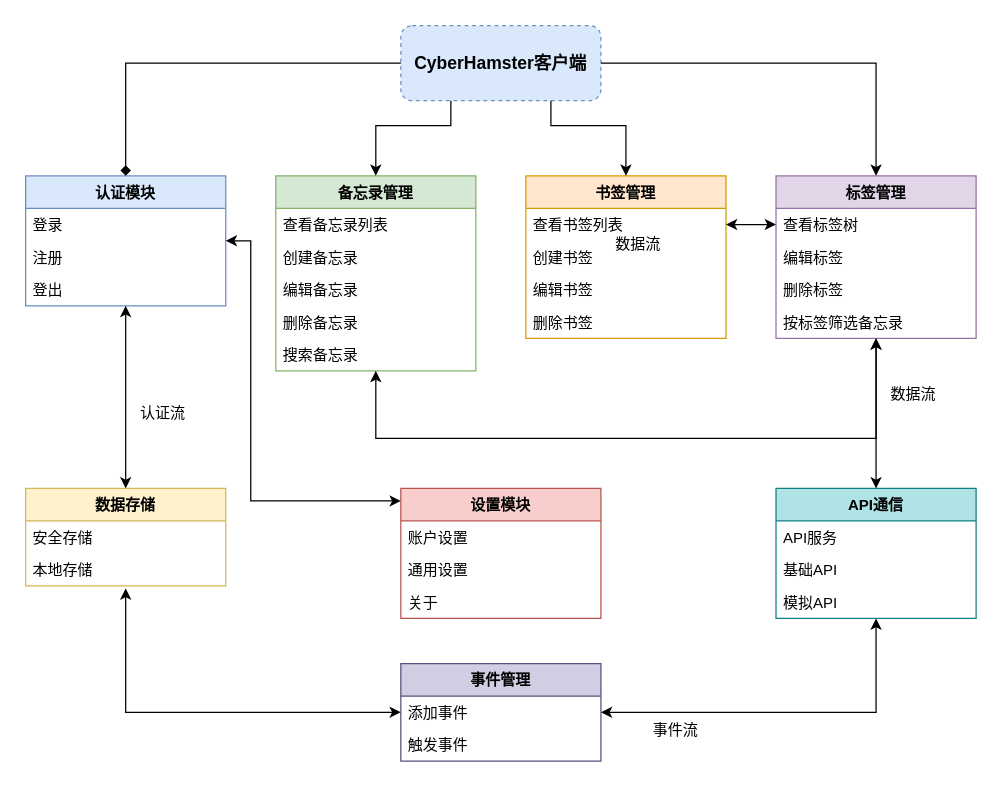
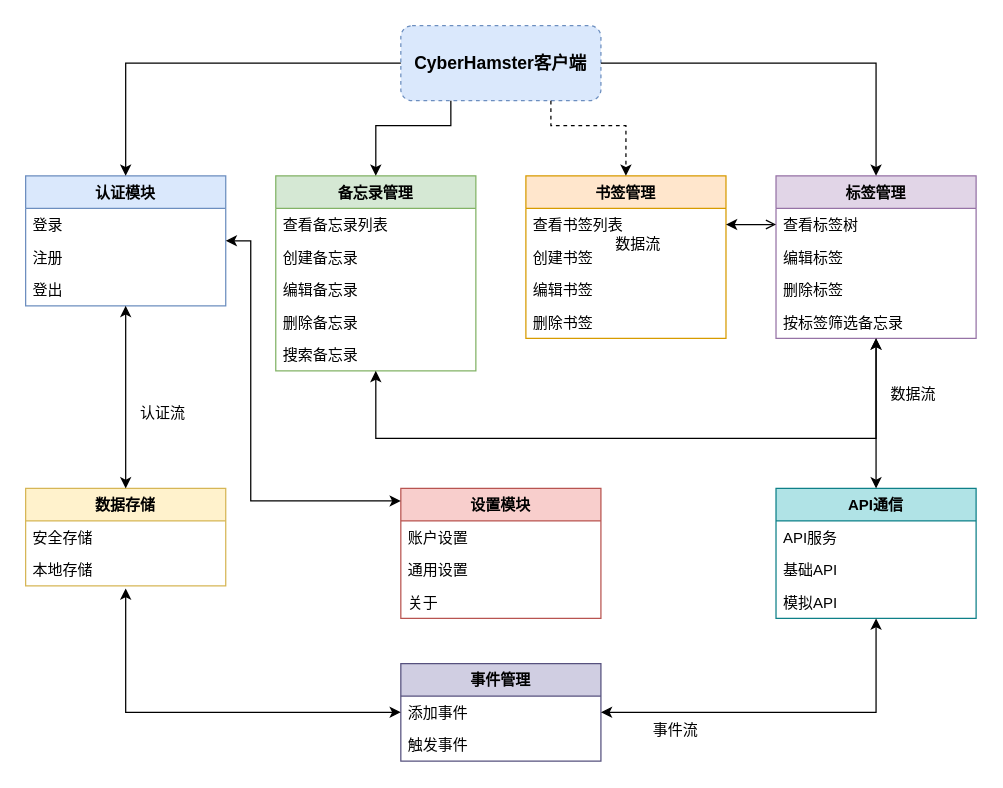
edge "CyberHamster客户端" -> "书签管理": style solid -> dashed
edge "CyberHamster客户端" -> "认证模块": arrowhead diamond -> classic
edge "查看书签列表" -- "查看标签树": arrowhead classic -> open
